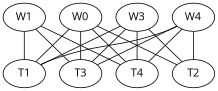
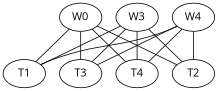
node "W1": removed
